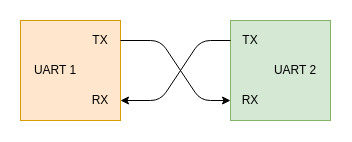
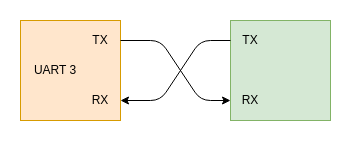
node "UART 1": label "UART 1" -> "UART 3"
node "UART 2": removed
